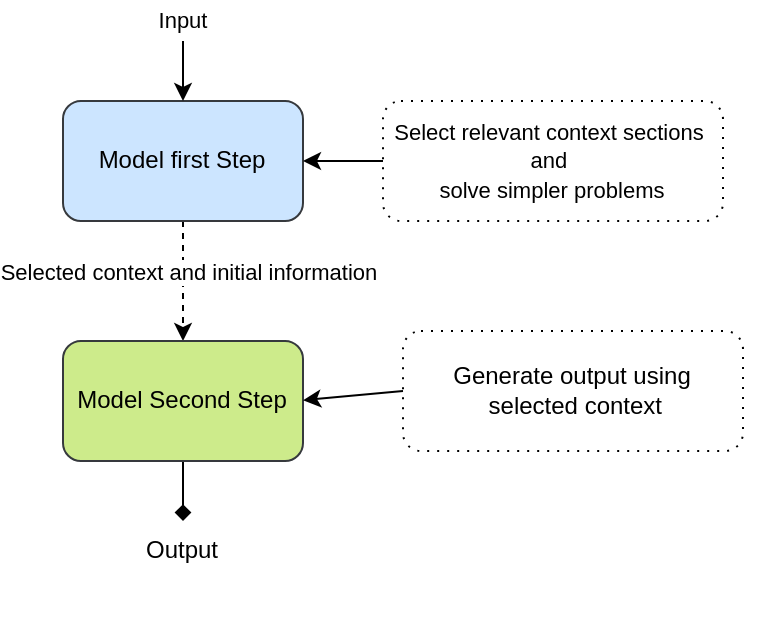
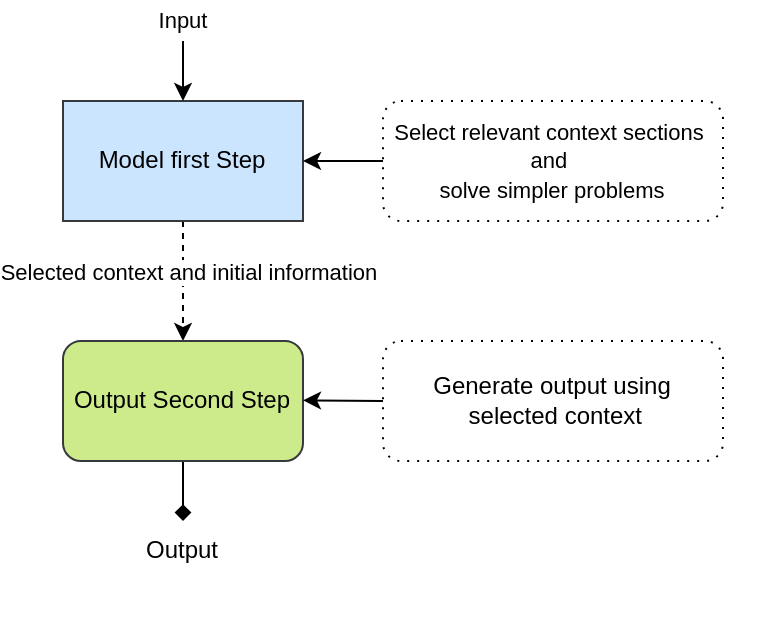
node "Model first Step": shape rounded rectangle -> rectangle
node "Generate output using selected context": moved (573, 391) -> (553, 401)
node "Model Second Step": label "Model Second Step" -> "Output Second Step"
